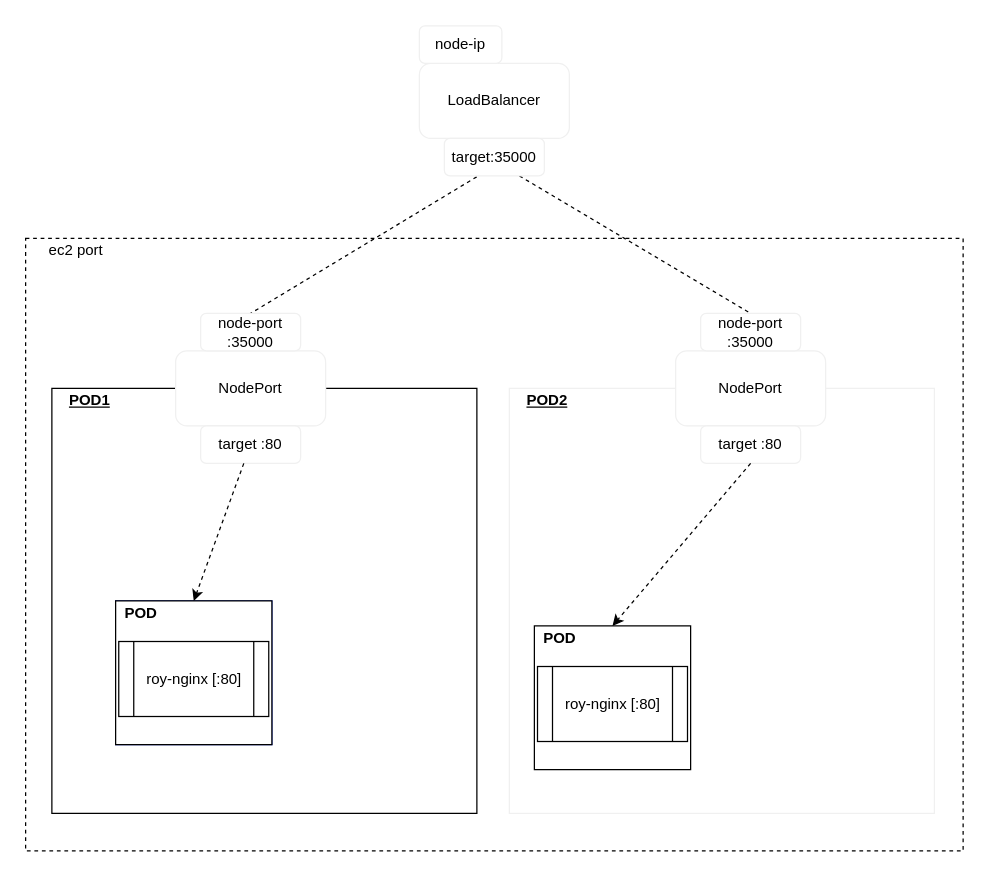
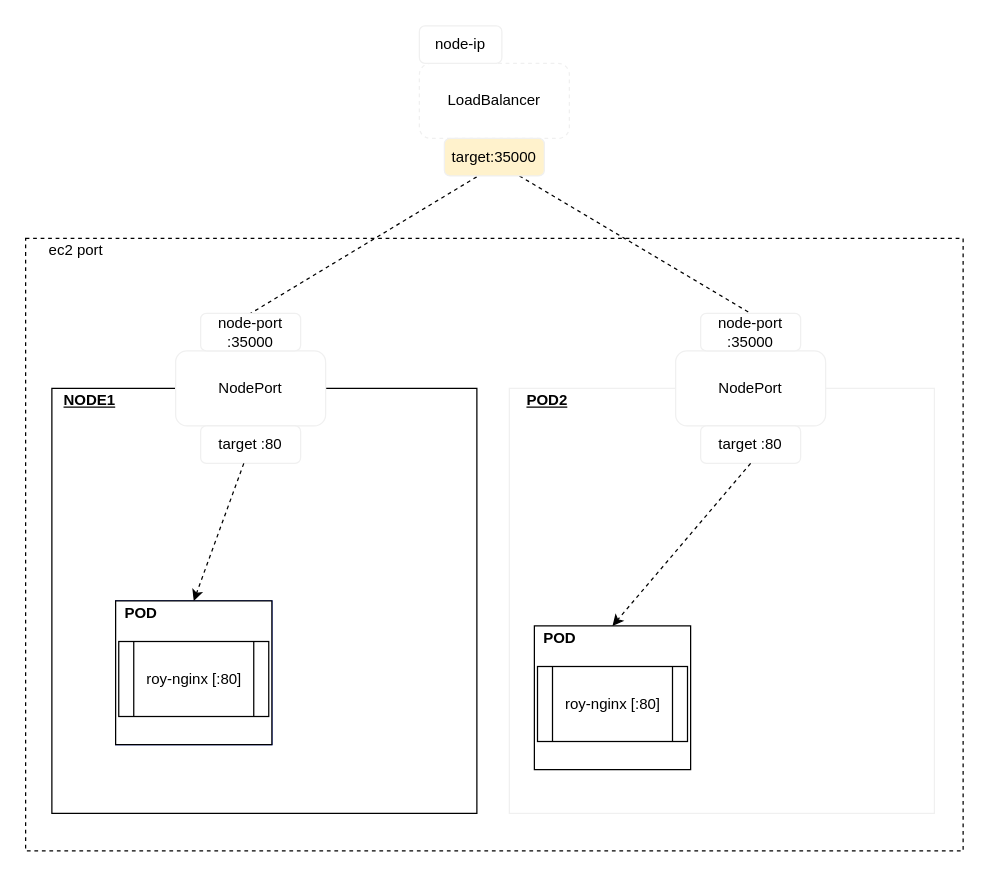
node "LoadBalancer": style solid -> dashed
node "target:35000": fillcolor #ffffff -> #fff2cc
node "POD1": label "POD1" -> "NODE1"
